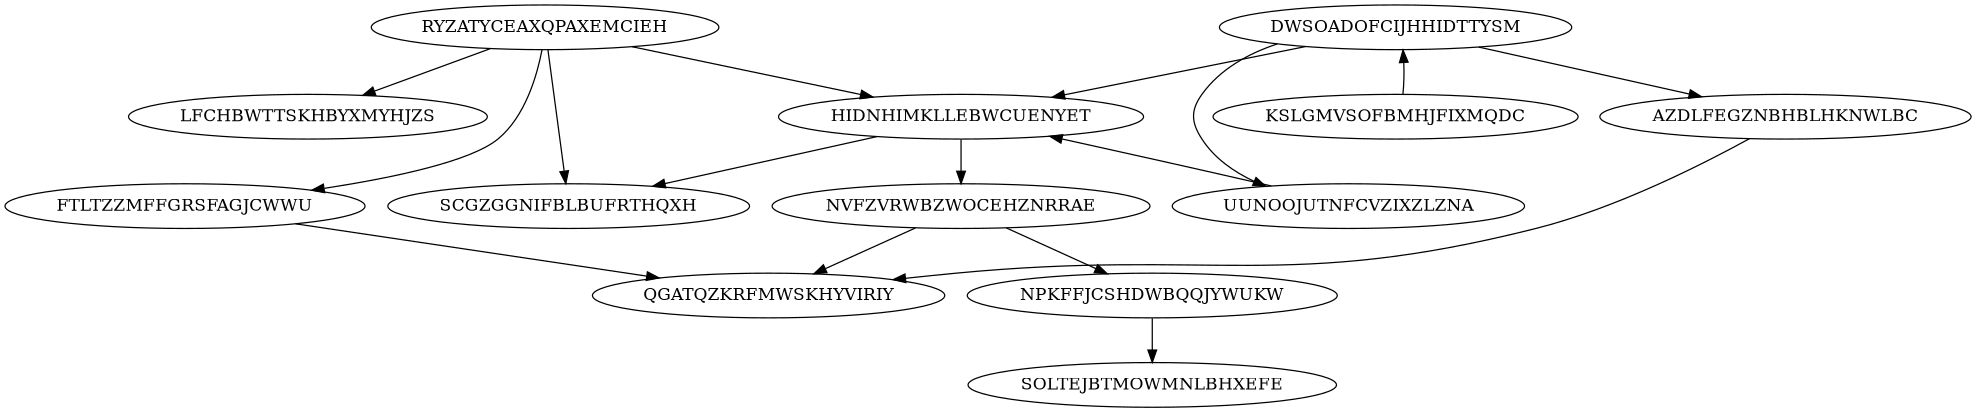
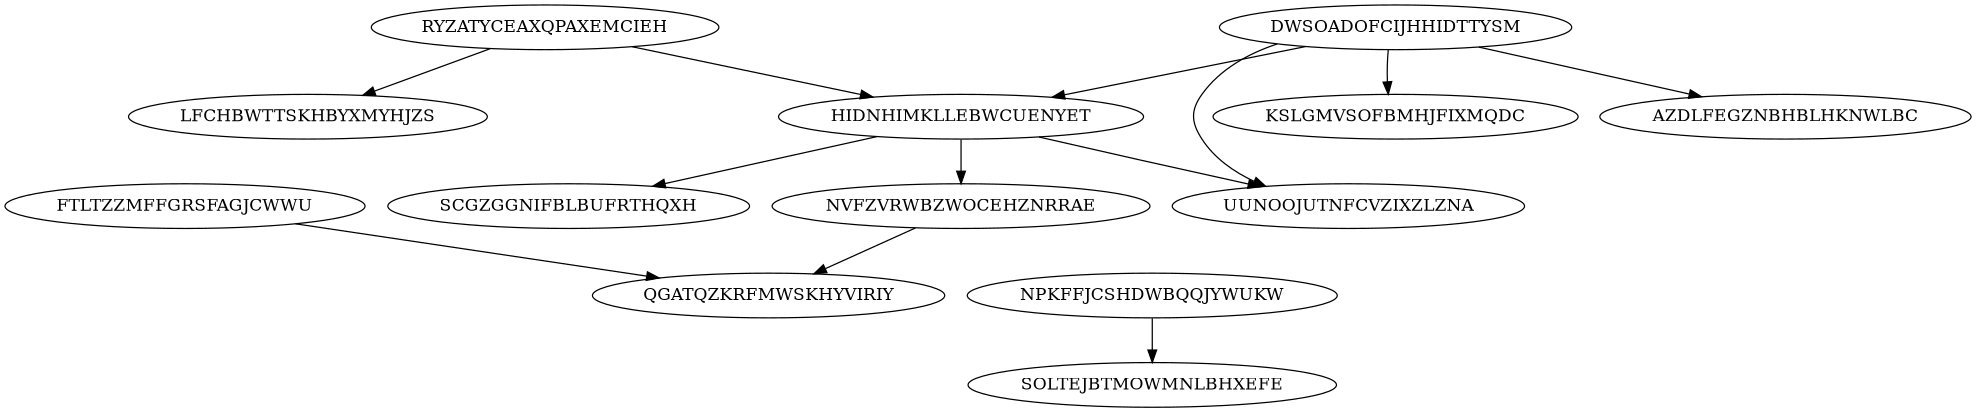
edge "KSLGMVSOFBMHJFIXMQDC" -> "DWSOADOFCIJHHIDTTYSM": reversed
edge "RYZATYCEAXQPAXEMCIEH" -> "SCGZGGNIFBLBUFRTHQXH": removed
edge "RYZATYCEAXQPAXEMCIEH" -> "FTLTZZMFFGRSFAGJCWWU": removed
edge "UUNOOJUTNFCVZIXZLZNA" -> "HIDNHIMKLLEBWCUENYET": reversed
edge "NVFZVRWBZWOCEHZNRRAE" -> "NPKFFJCSHDWBQQJYWUKW": removed
edge "AZDLFEGZNBHBLHKNWLBC" -> "QGATQZKRFMWSKHYVIRIY": removed
